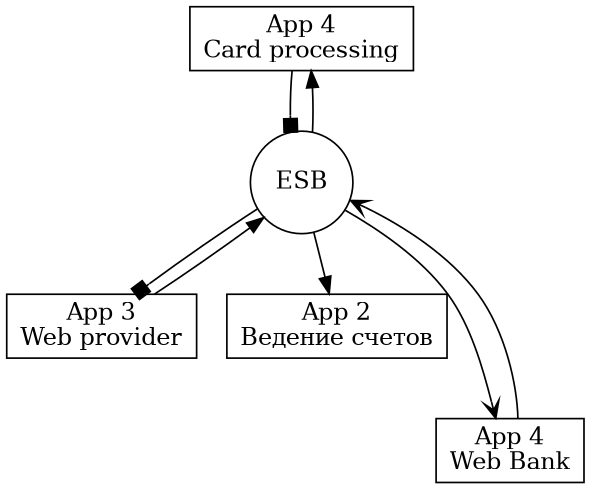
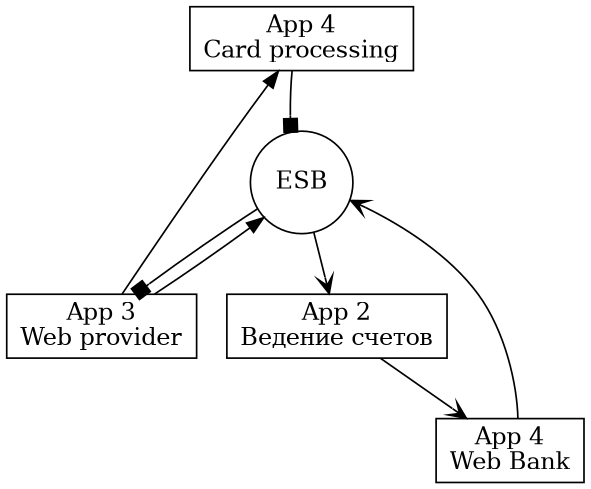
edge "ESB" -> "App 4 Card processing": now "App 3 Web provider" -> "App 4 Card processing"
edge "ESB" -> "App 2 Ведение счетов": arrowhead normal -> vee
edge "ESB" -> "App 4 Web Bank": now "App 2 Ведение счетов" -> "App 4 Web Bank"
